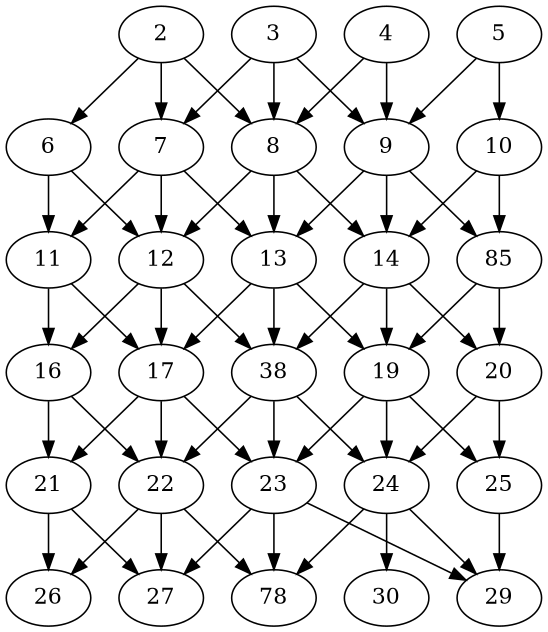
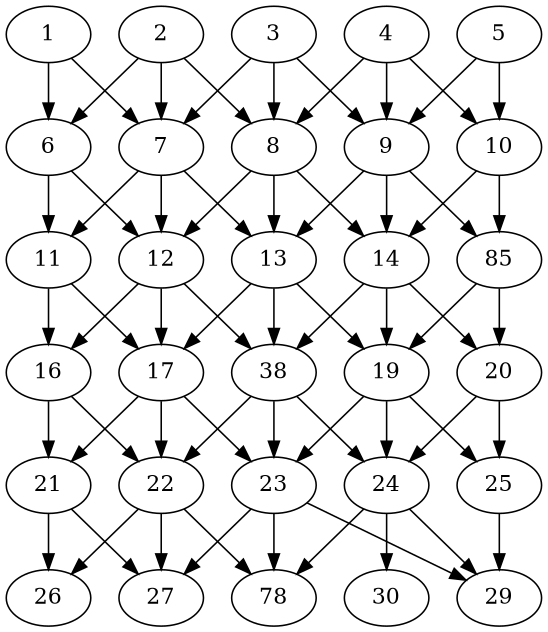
node "1": added
edge "4" -> "10": added
